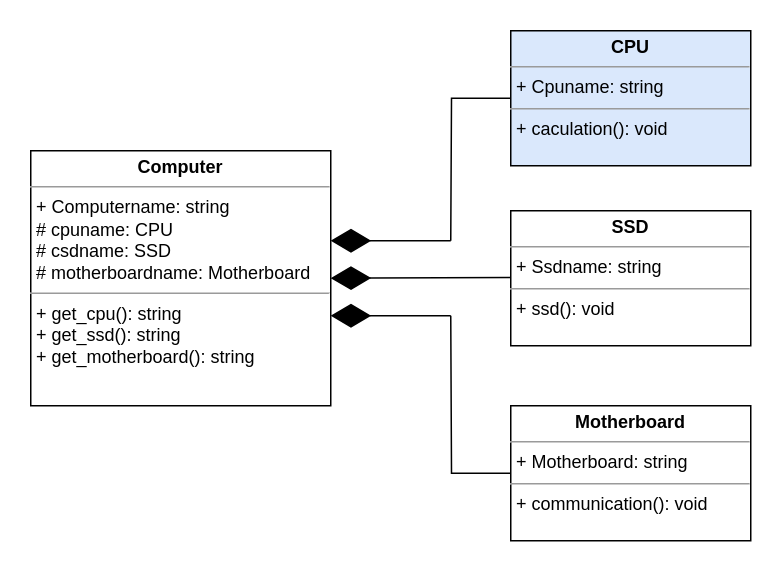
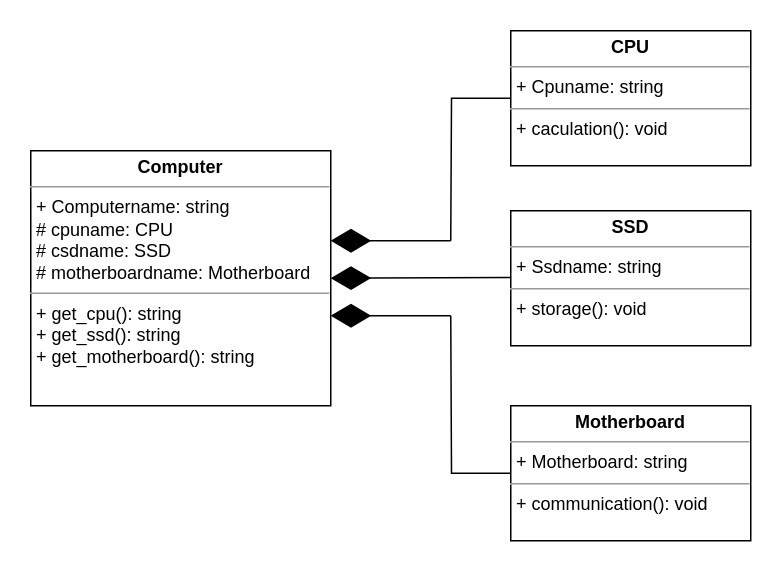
node "CPU + Cpuname: string + caculation(): void": fillcolor #dae8fc -> #ffffff
node "SSD + Ssdname: string + ssd(): void": label "SSD + Ssdname: string + ssd(): void" -> "SSD + Ssdname: string + storage(): void"
